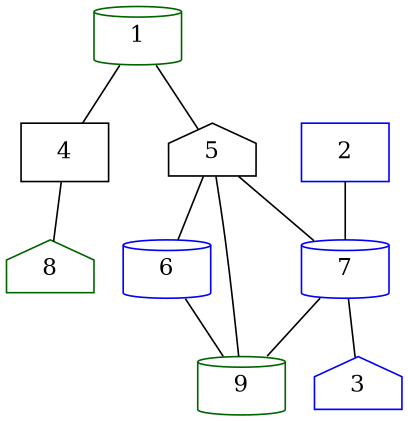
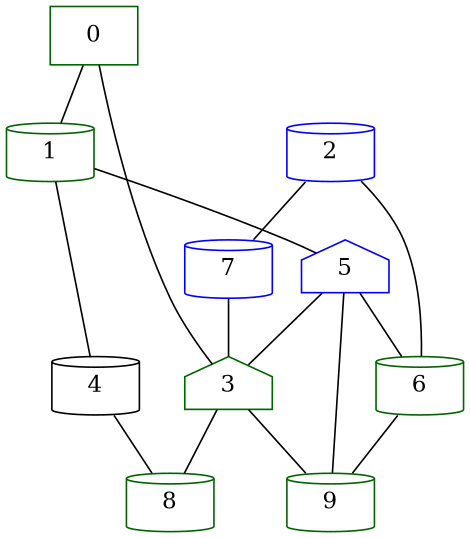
node "0": added
node "4": shape box -> cylinder
node "5": color black -> blue
node "2": shape box -> cylinder
edge "5" -- "7": now "5" -- "3"
edge "2" -- "6": added
node "8": shape house -> cylinder
node "6": color blue -> darkgreen
edge "7" -- "9": now "3" -- "9"
node "3": color blue -> darkgreen
edge "3" -- "8": added
